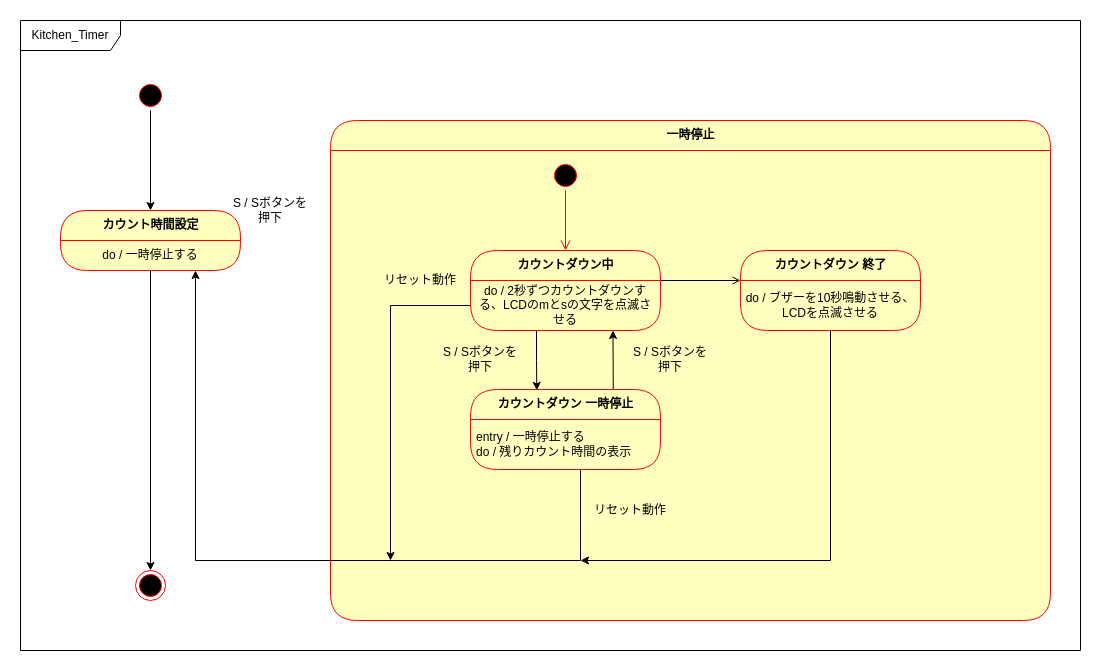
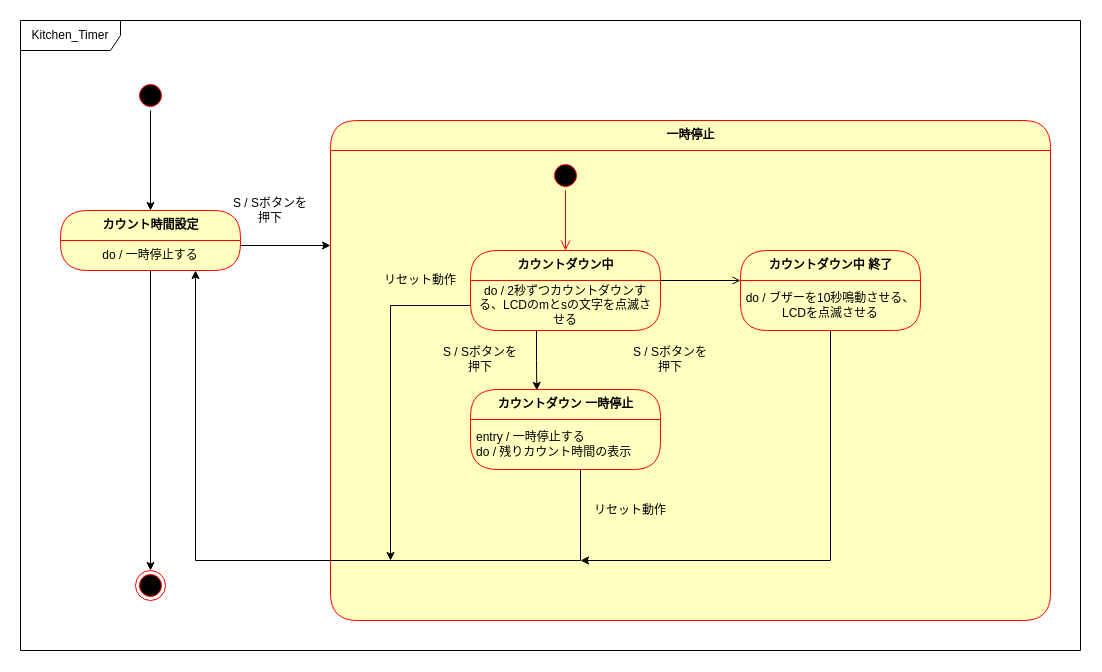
edge "do / 一時停止する" -> "一時停止": added
node "カウントダウン 終了": label "カウントダウン 終了" -> "カウントダウン中 終了"
edge "カウントダウン 一時停止" -> "do / 2秒ずつカウントダウンする、LCDのmとsの文字を点滅させる": removed
